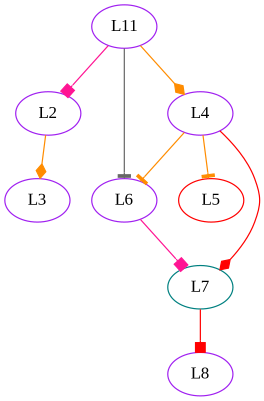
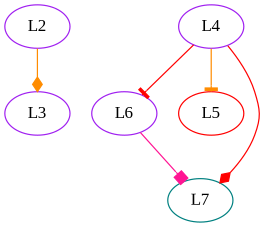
node "L11": removed
edge "L4" -> "L6": color darkorange -> red
node "L8": removed
